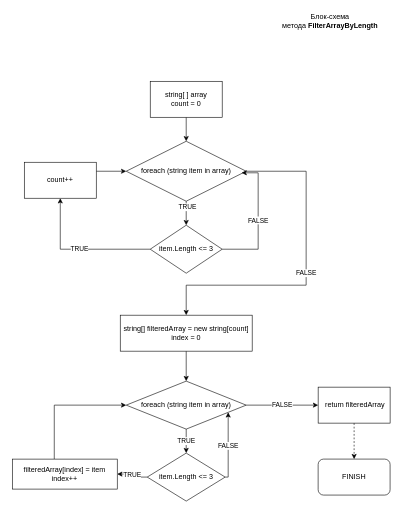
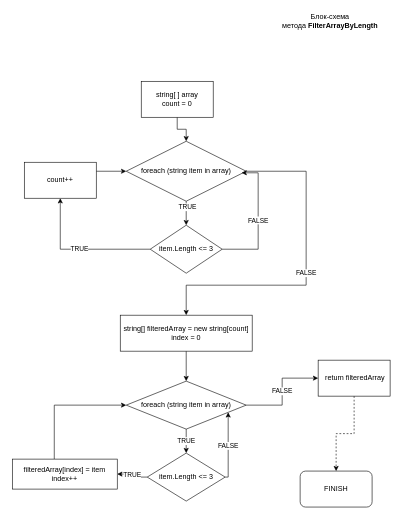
node "string[ ] array count = 0": moved (186, 99) -> (177, 99)
node "return filteredArray": moved (354, 405) -> (354, 378)
node "FINISH": moved (354, 477) -> (336, 489)
